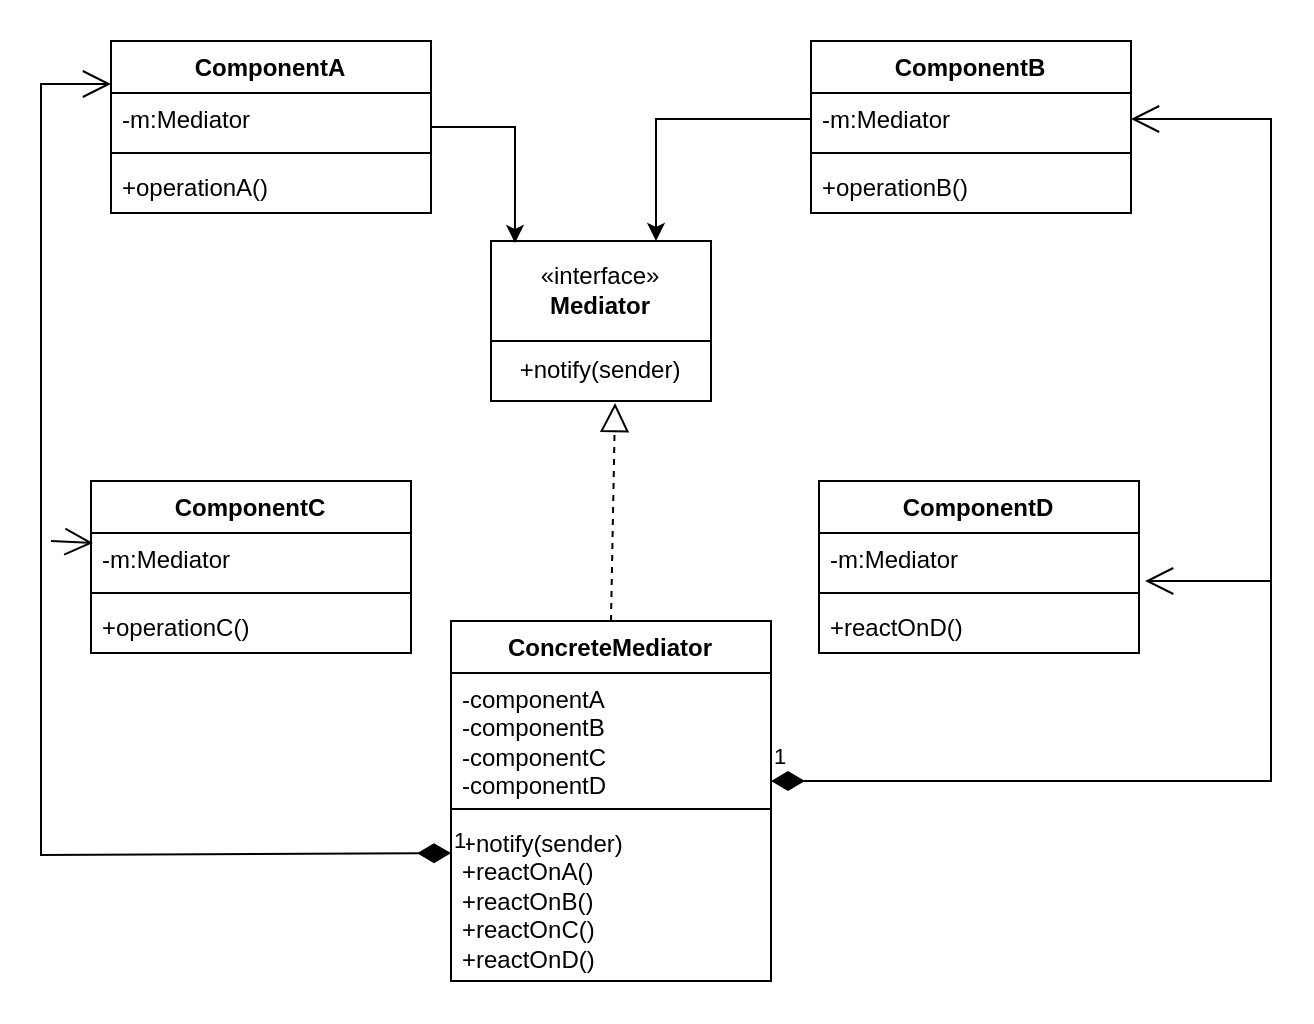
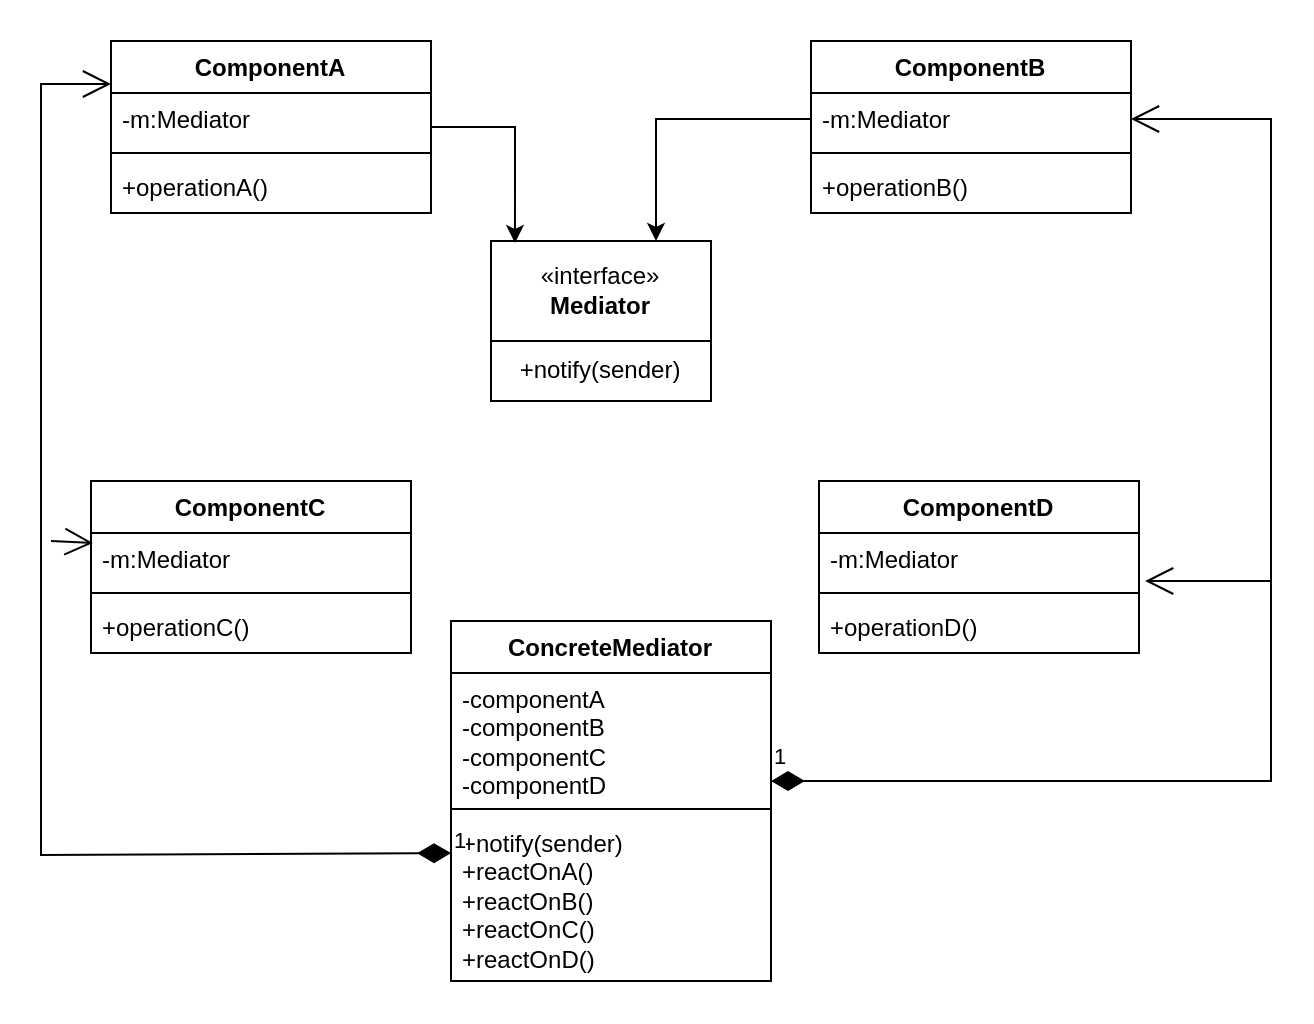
edge "ConcreteMediator" -> "+notify(sender)": removed
node "+reactOnD()": label "+reactOnD()" -> "+operationD()"
